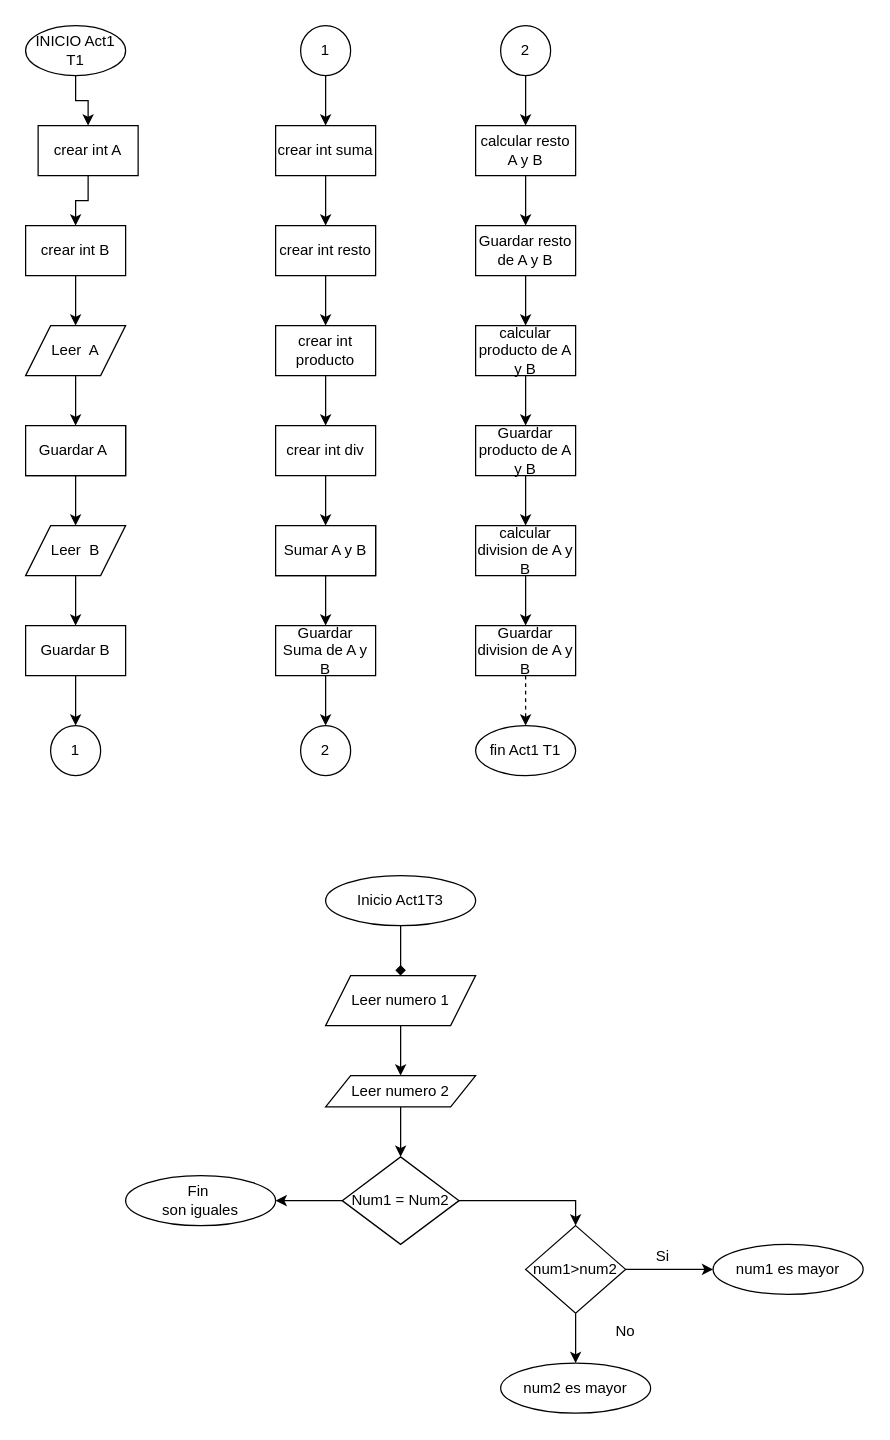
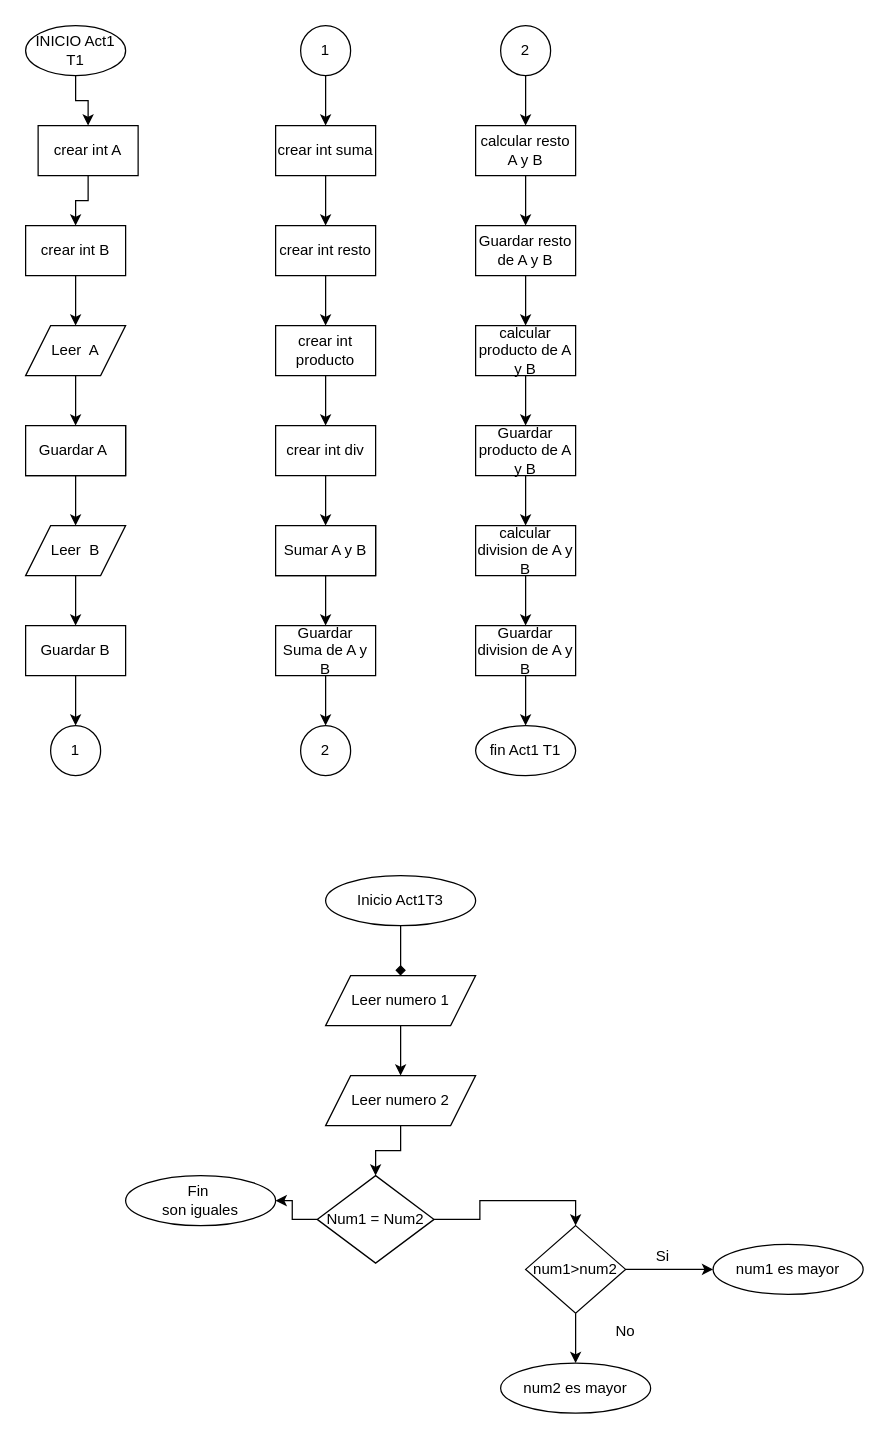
edge "Guardar division de A y B" -> "fin Act1 T1": style dashed -> solid
node "Leer numero 2": size 150x31 -> 150x50
node "Num1 = Num2": moved (401, 1201) -> (376, 1219)
